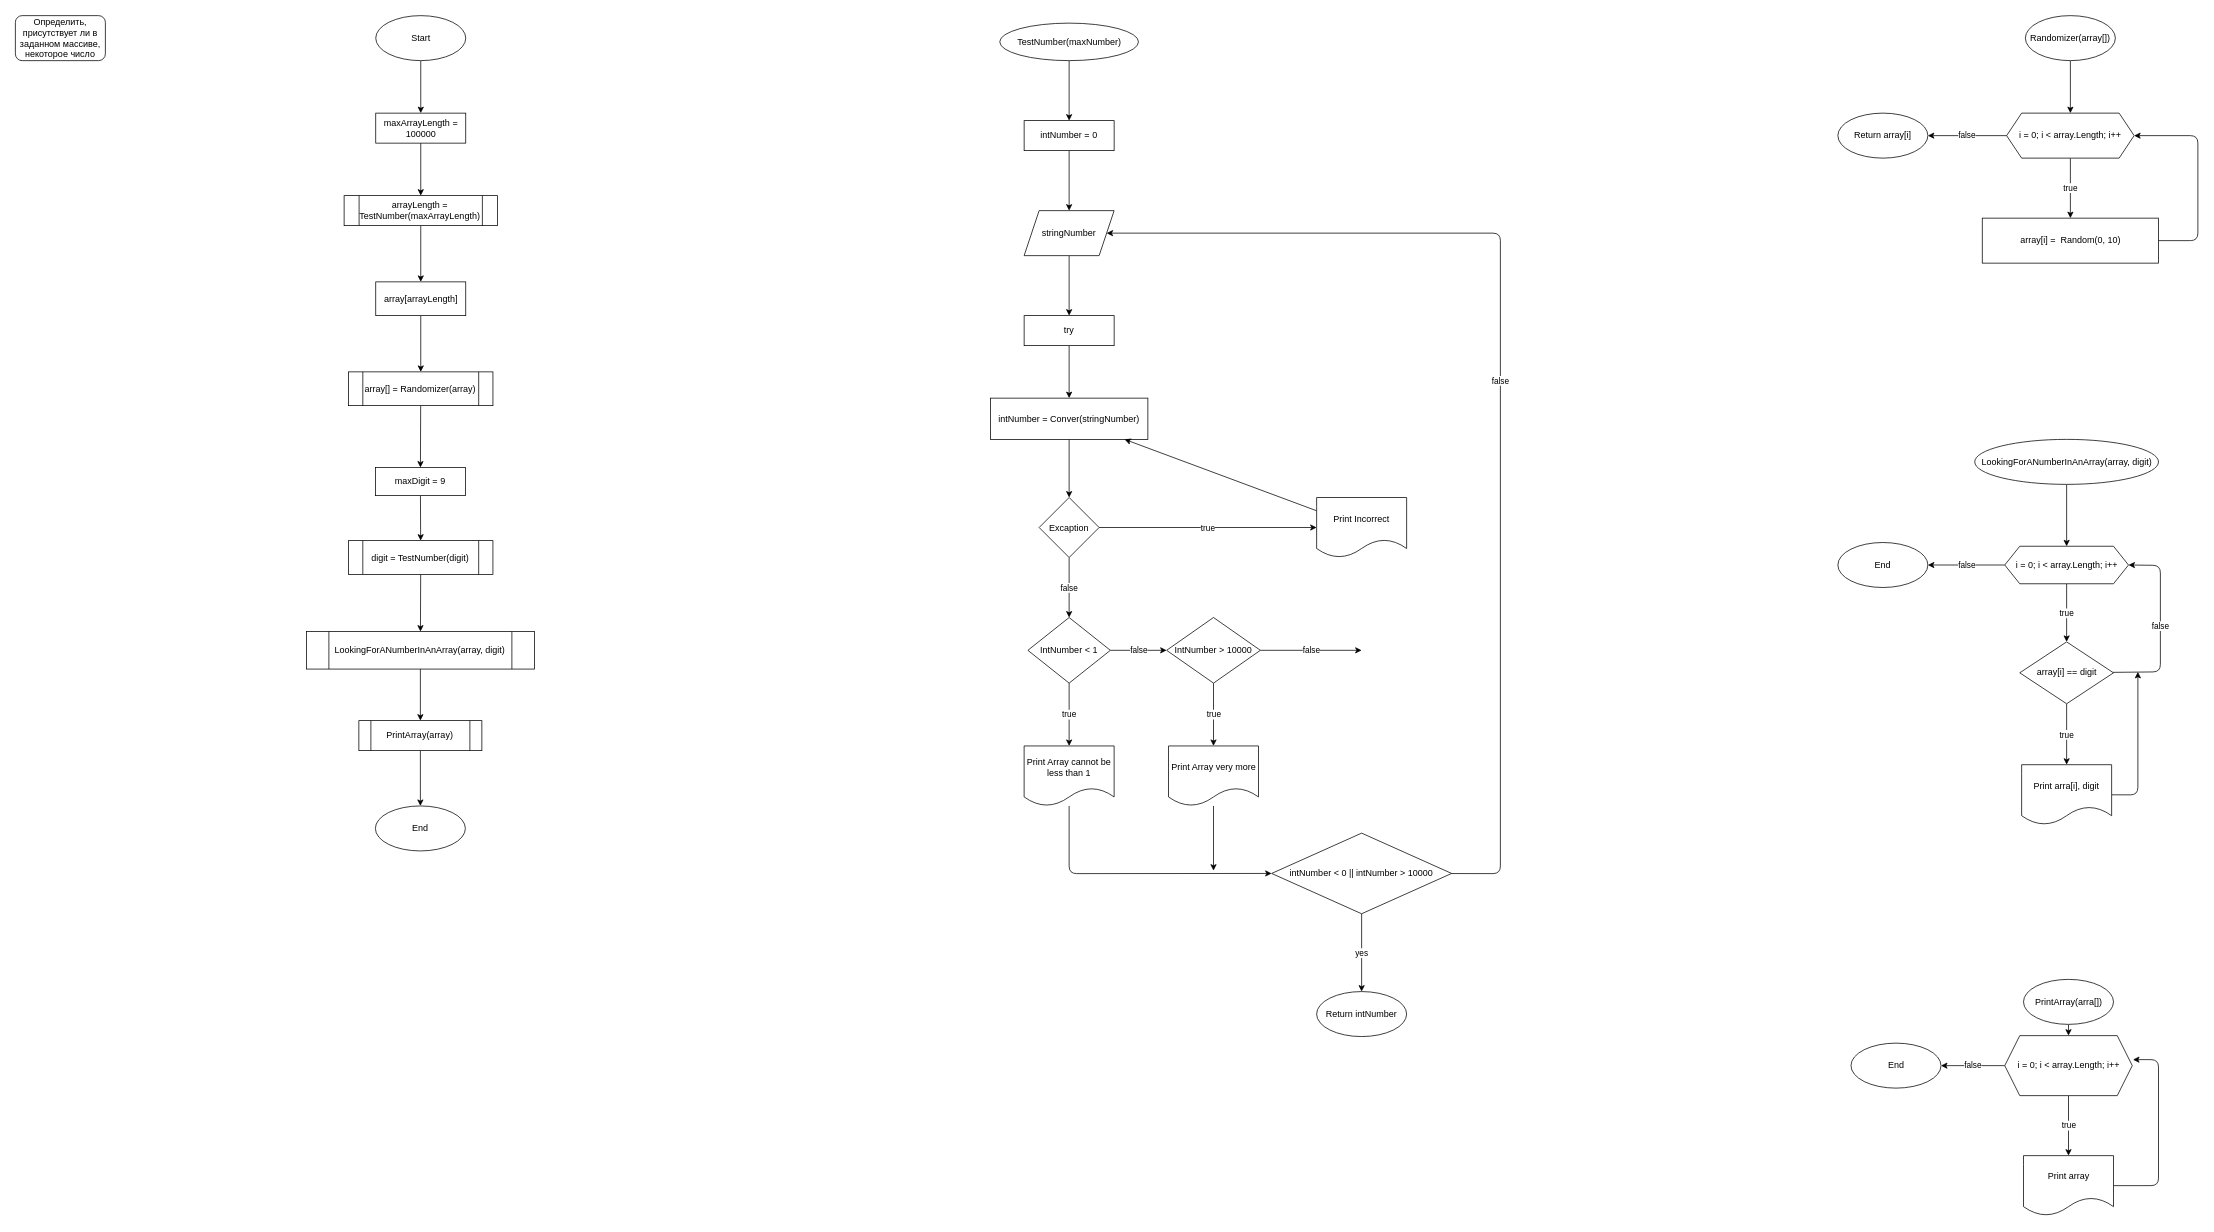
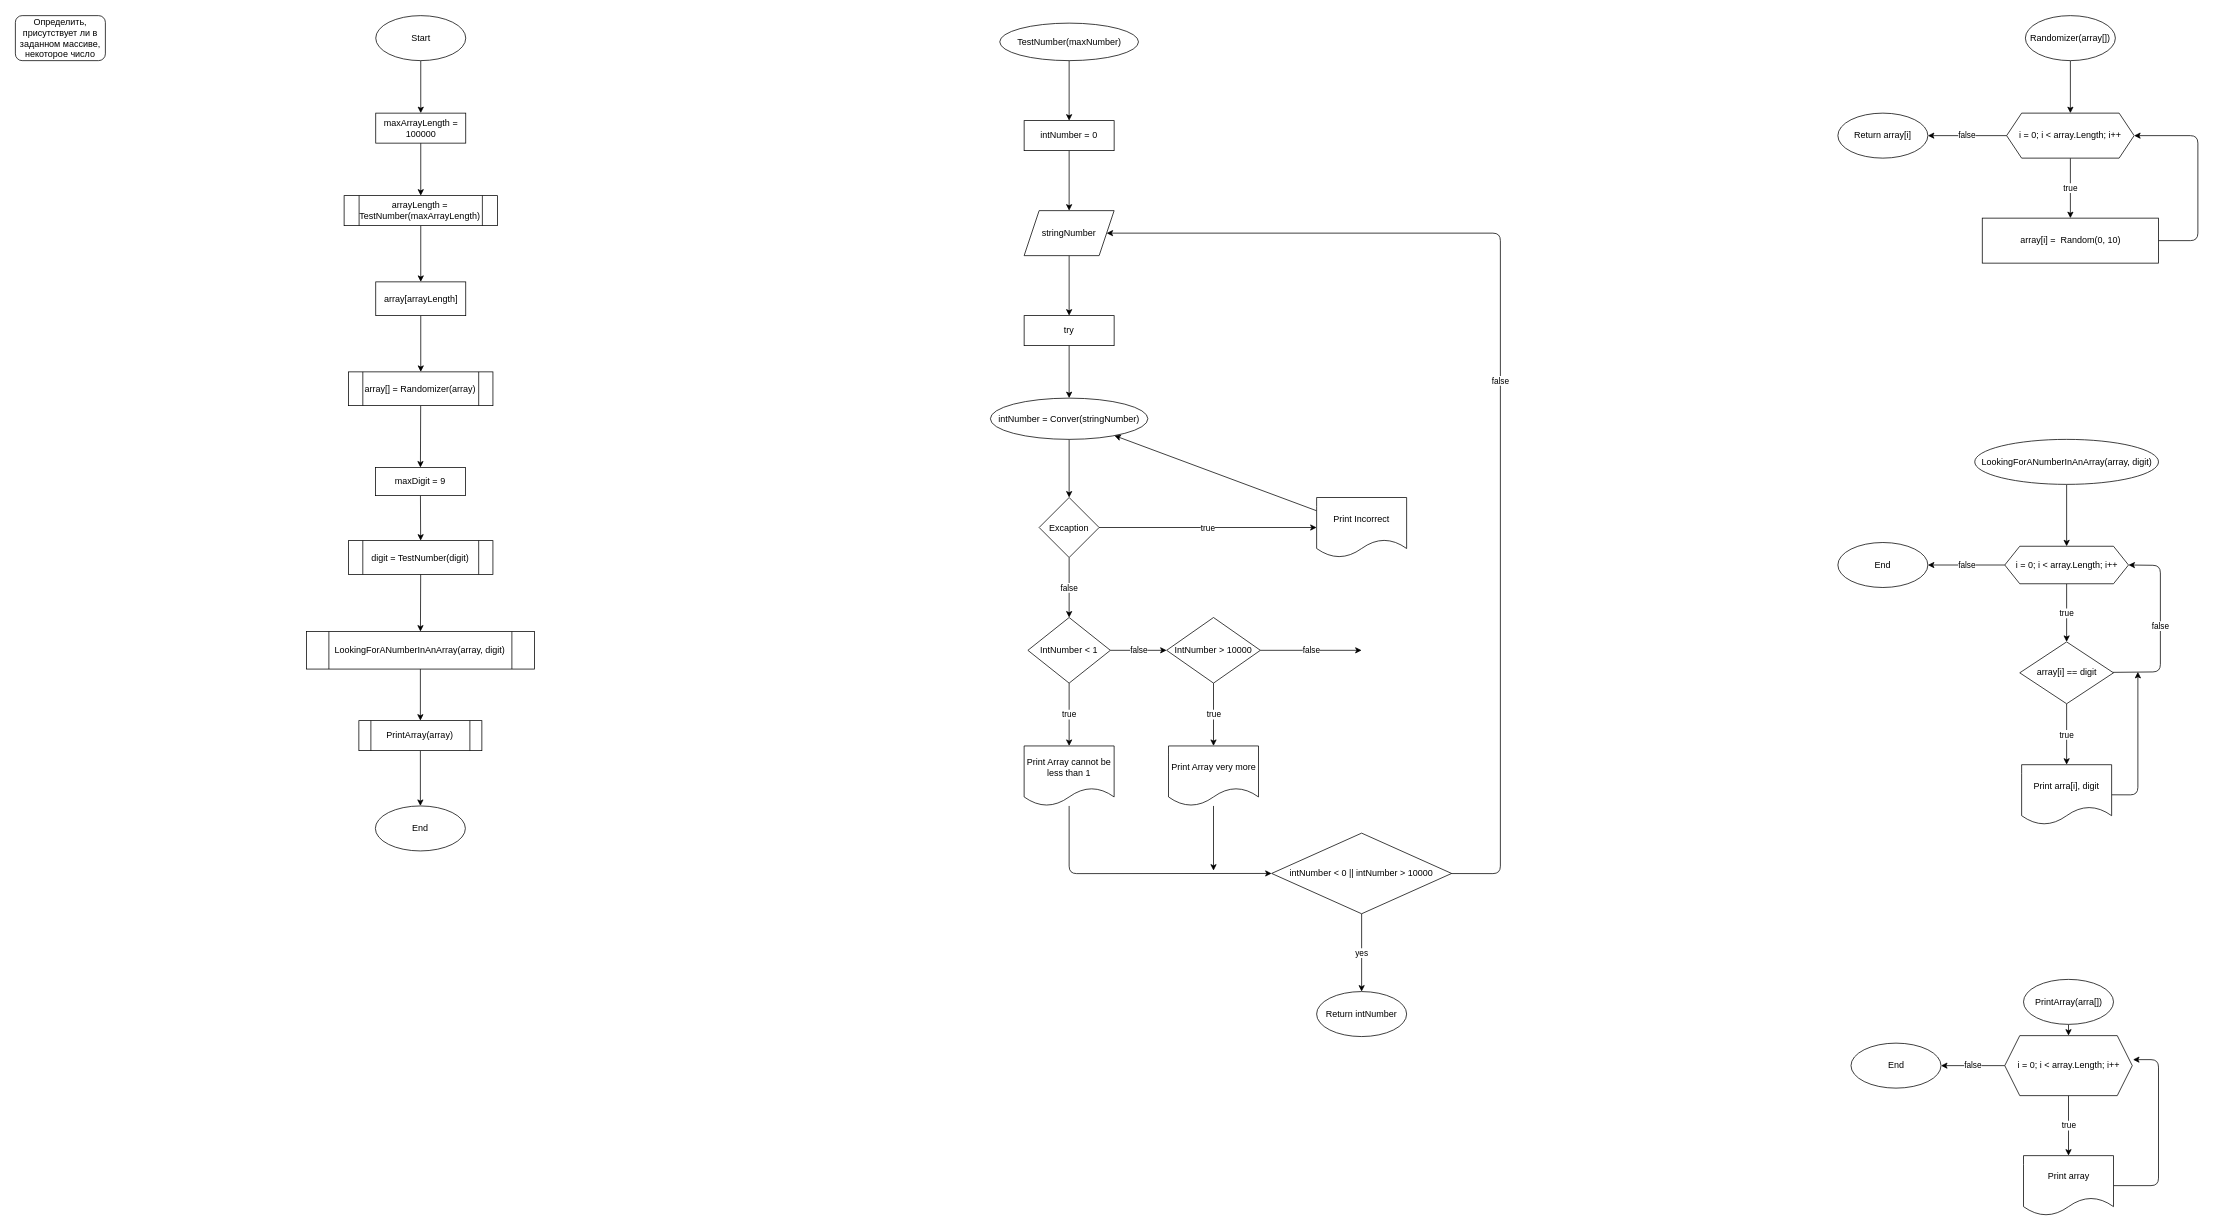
node "intNumber = Conver(stringNumber)": shape rectangle -> ellipse
